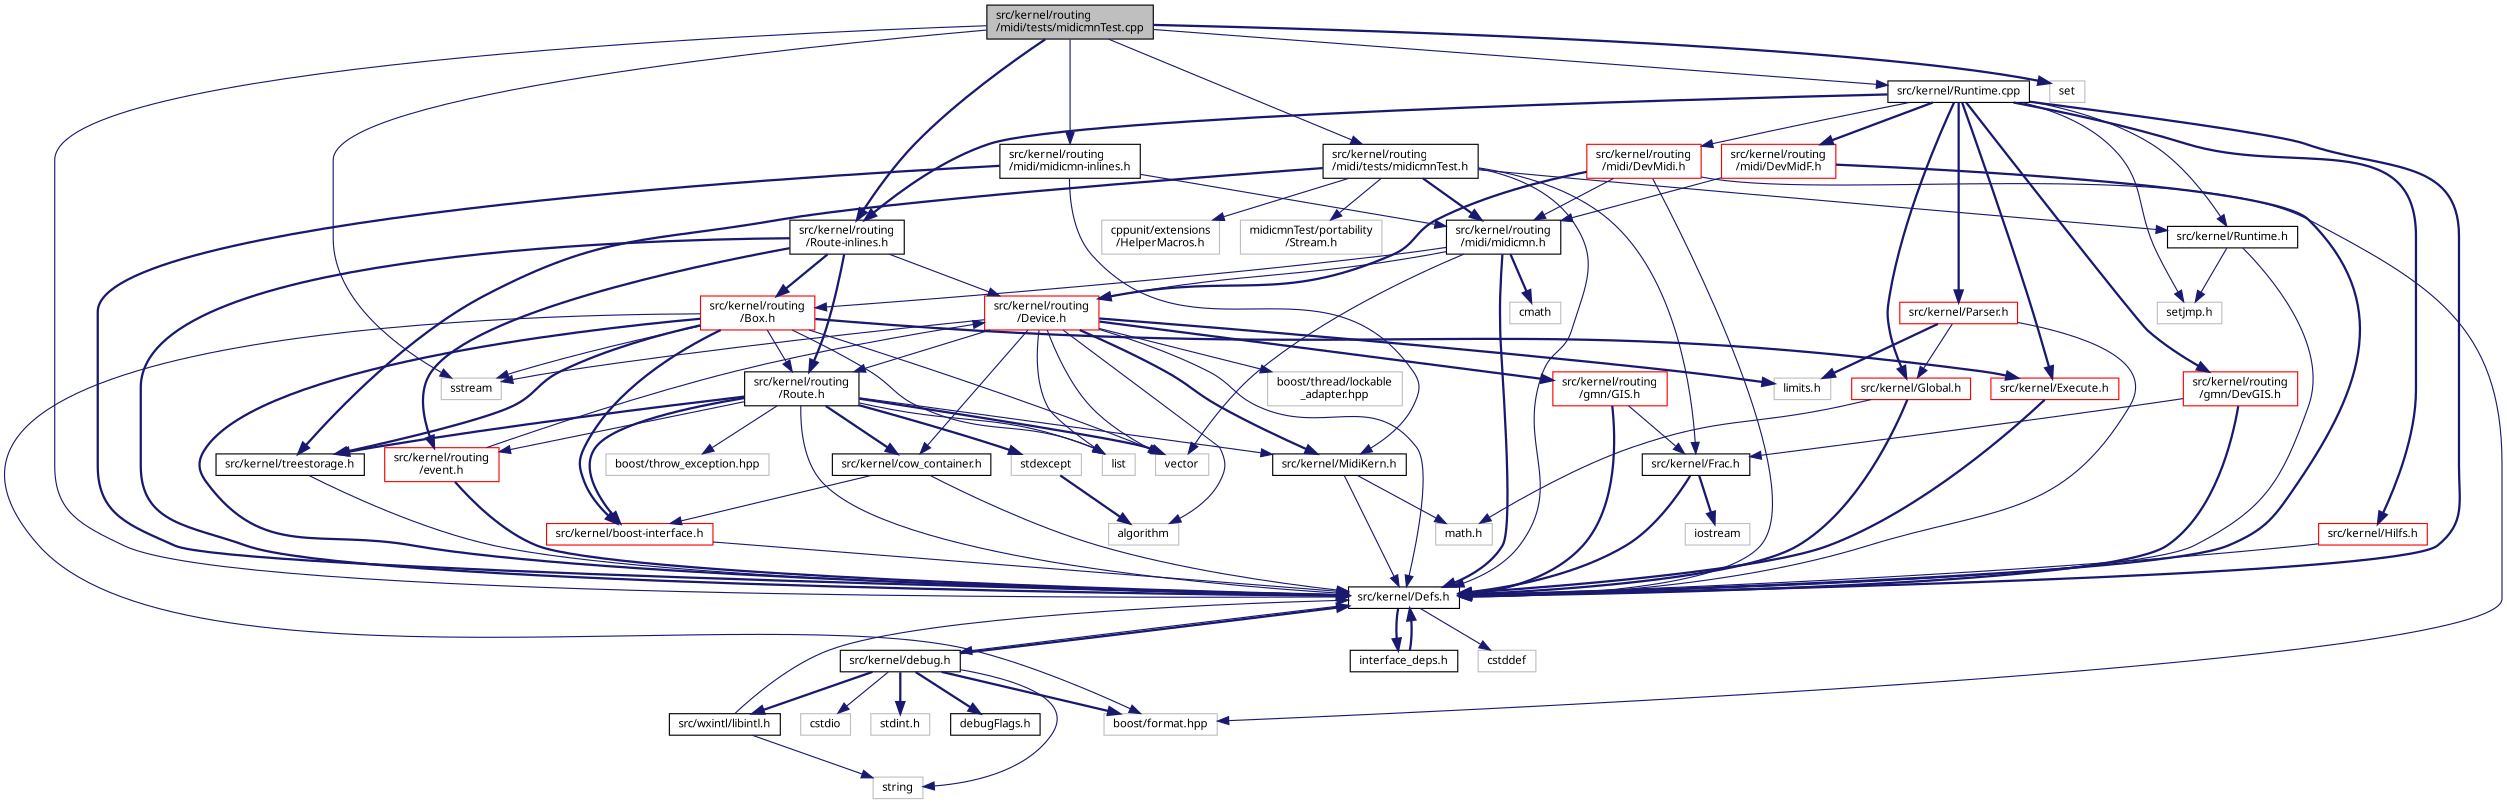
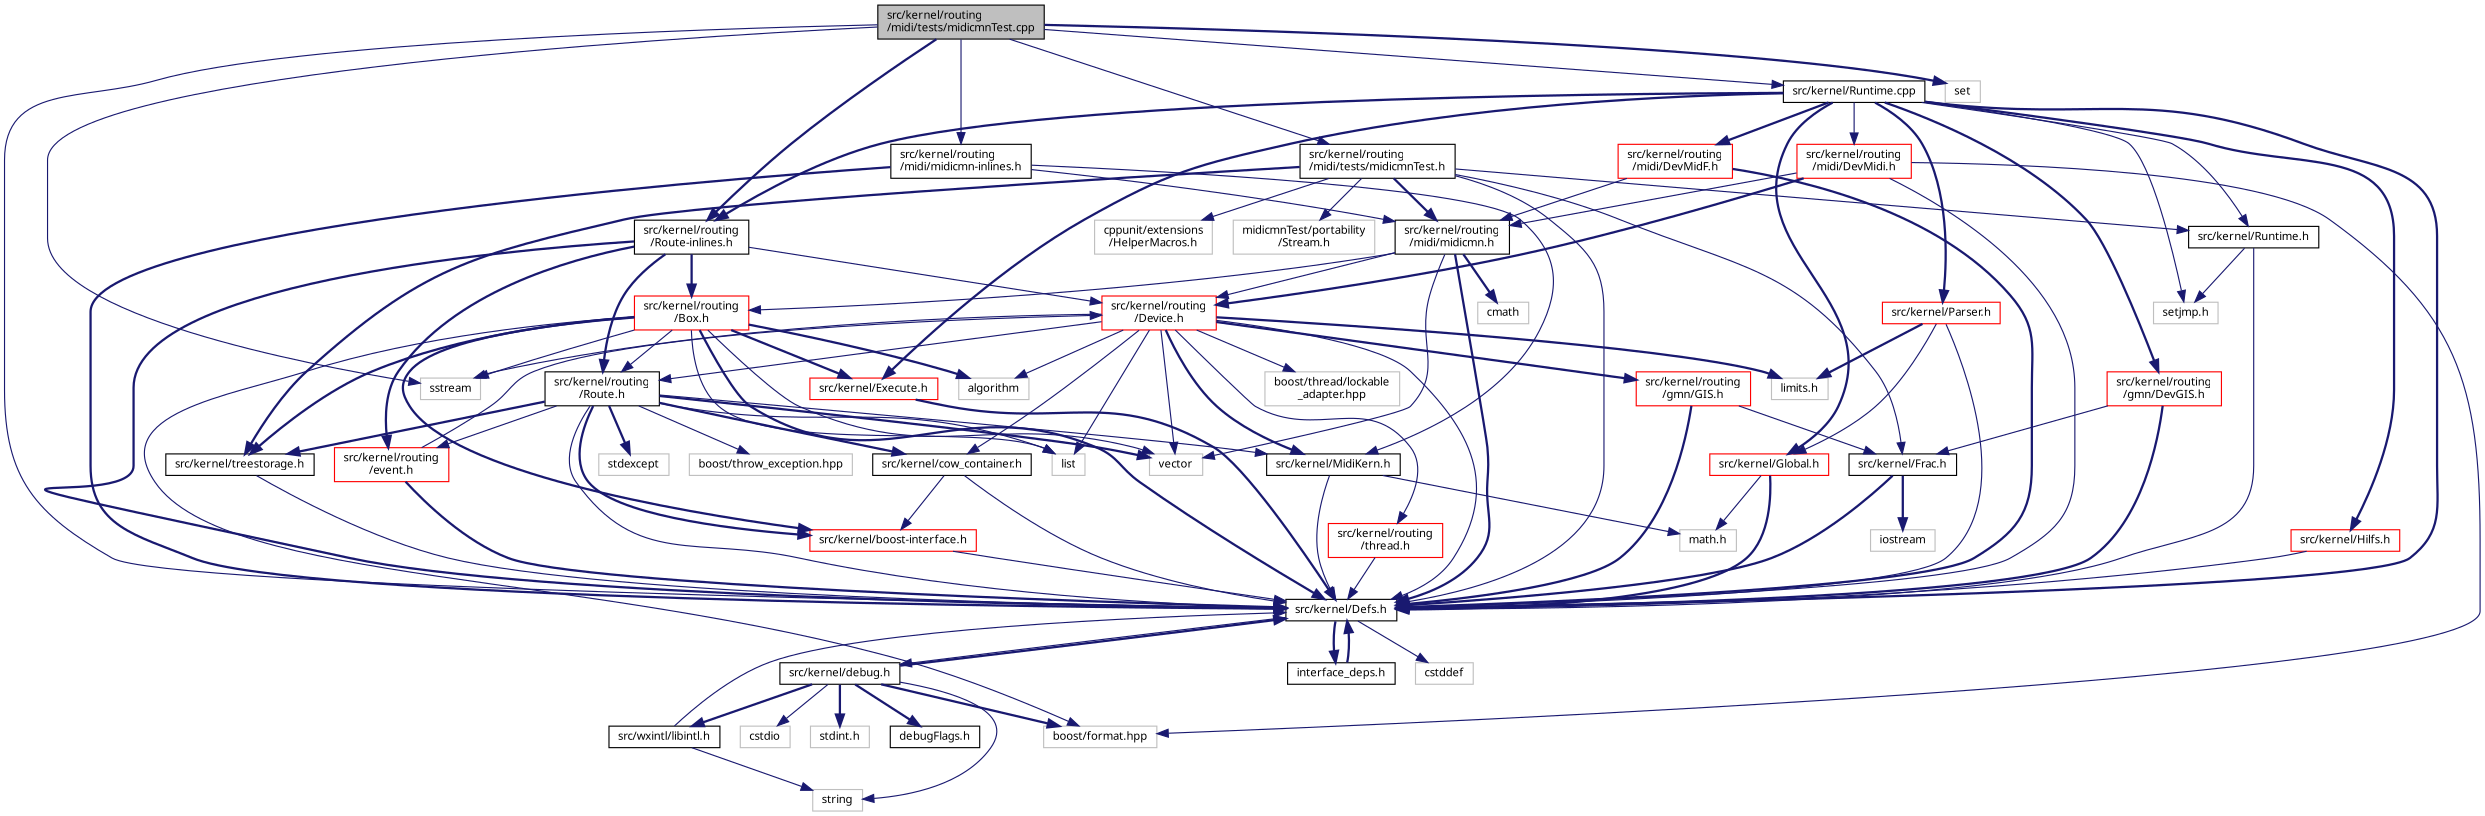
edge "stdexcept" -> "algorithm": now "src/kernel/routing /Box.h" -> "algorithm"
node "src/kernel/routing /thread.h": added
